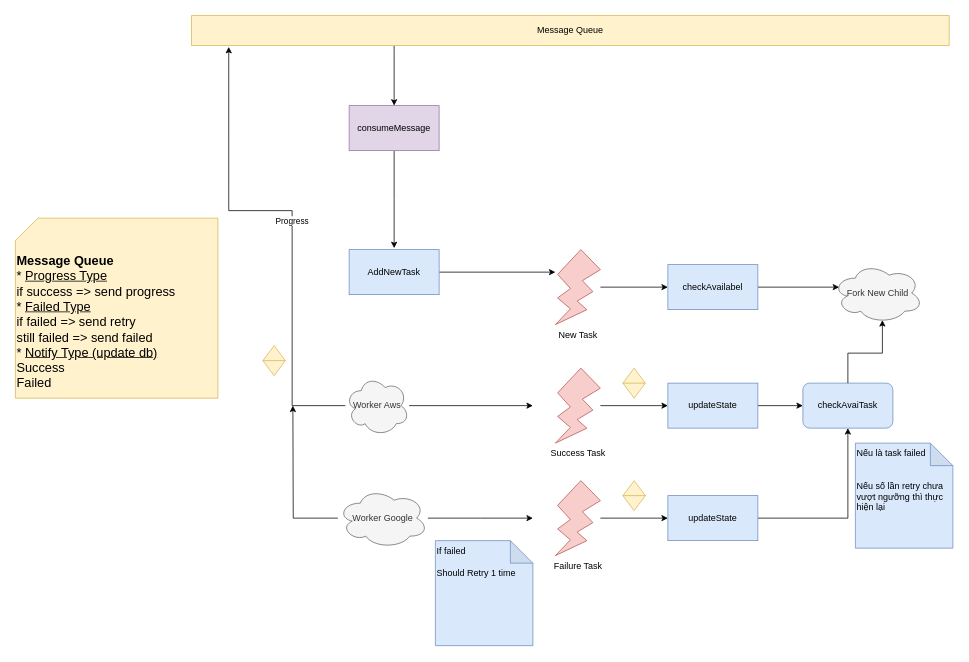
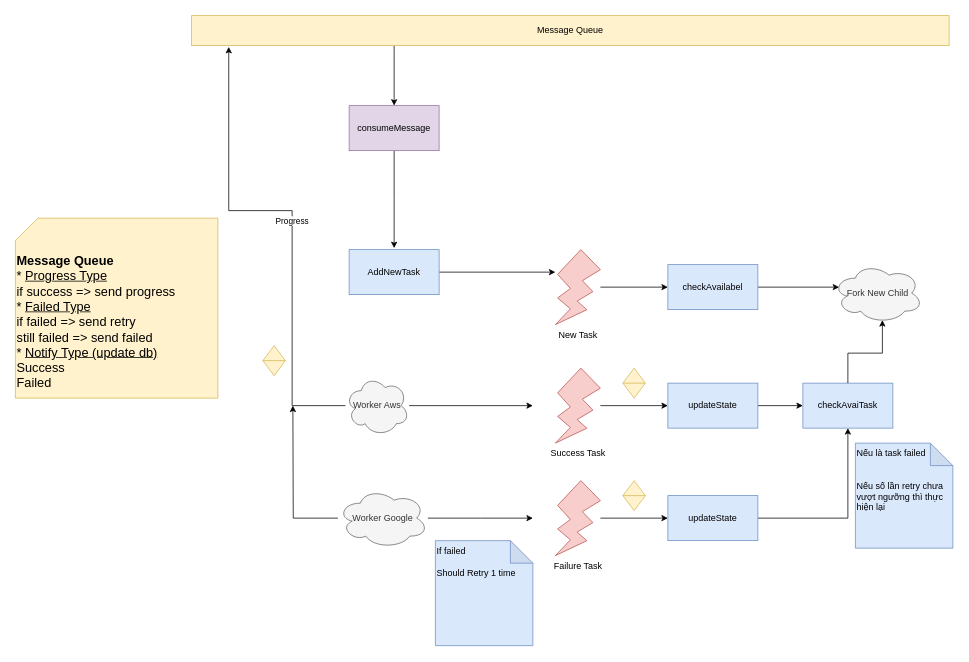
node "checkAvaiTask": shape rounded rectangle -> rectangle
